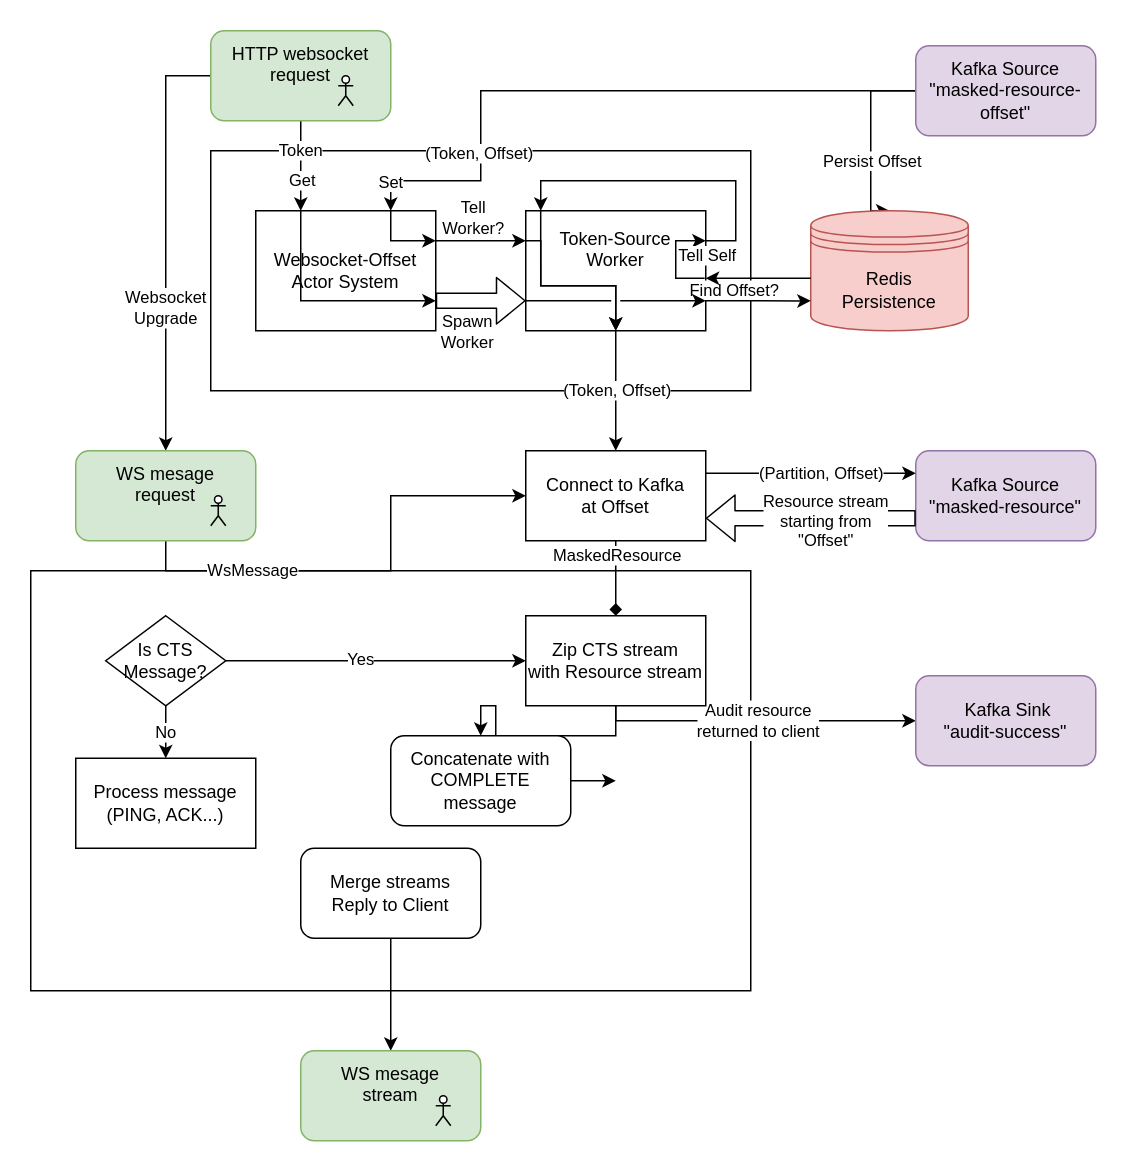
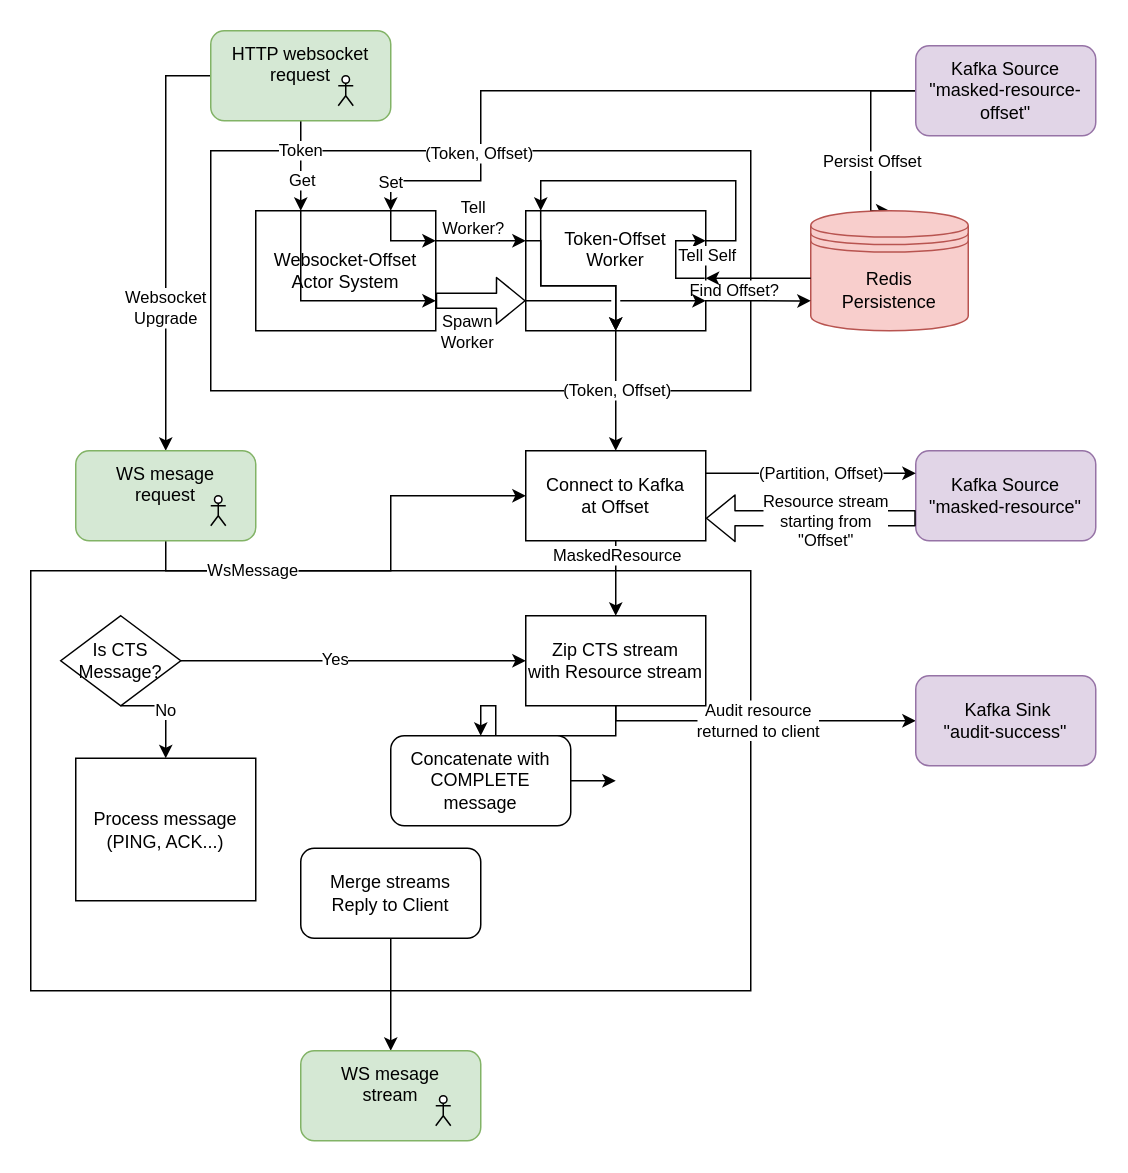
node "Token-Source Worker": label "Token-Source Worker" -> "Token-Offset Worker"
edge "Connect to Kafka at Offset" -> "Zip CTS stream with Resource stream": arrowhead diamond -> classic
node "Is CTS Message?": moved (166, 661) -> (121, 661)
node "Process message (PING, ACK...)": size 180x90 -> 180x143
